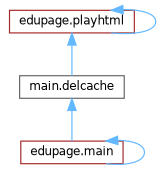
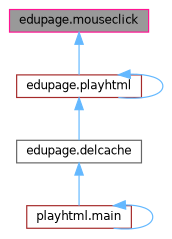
node "edupage.mouseclick": added
node "main.delcache": label "main.delcache" -> "edupage.delcache"
node "edupage.main": label "edupage.main" -> "playhtml.main"
